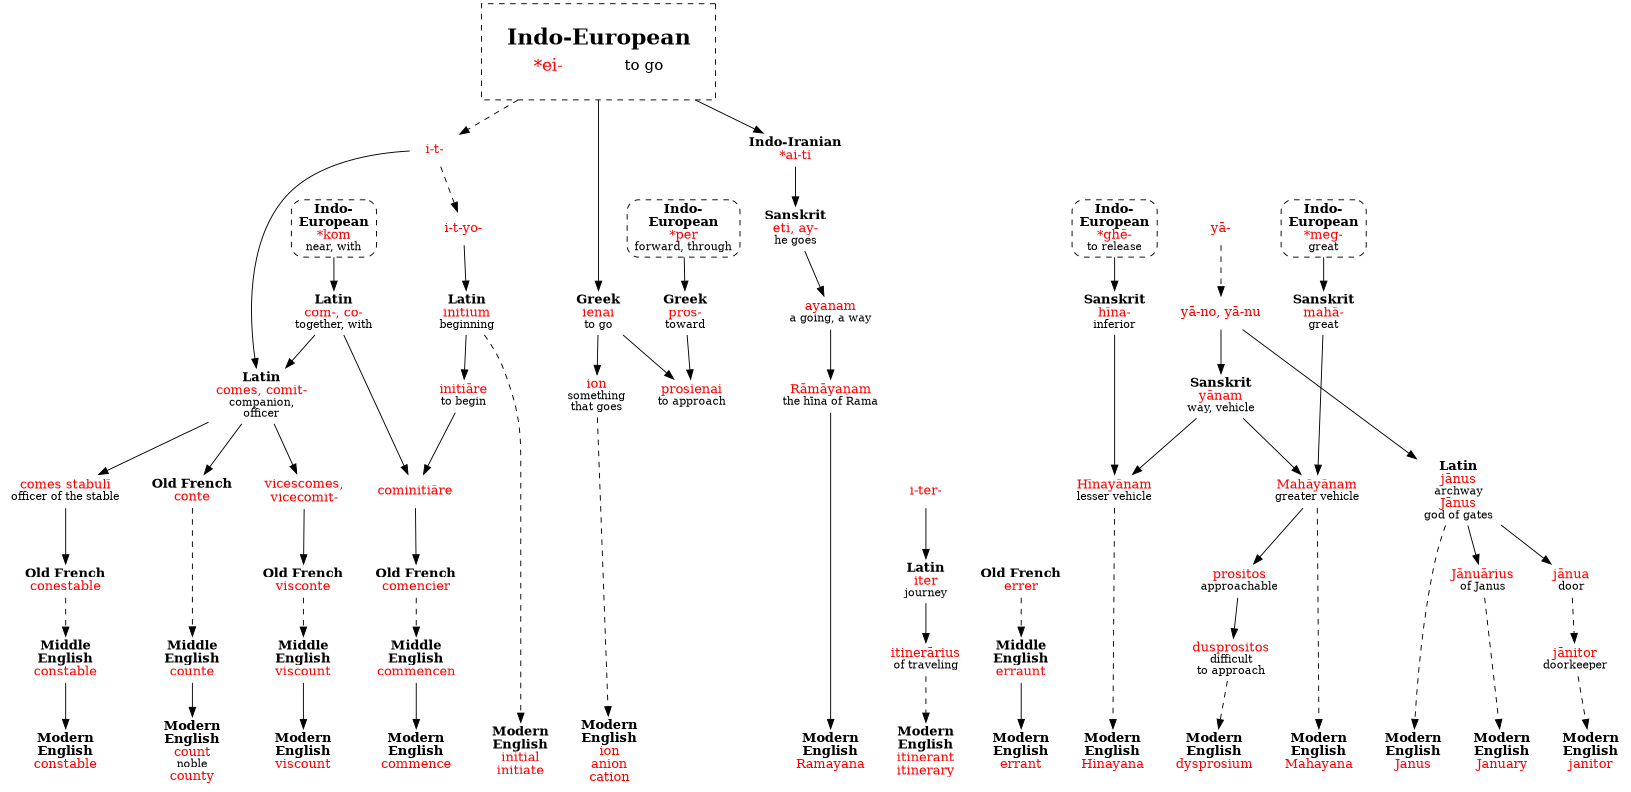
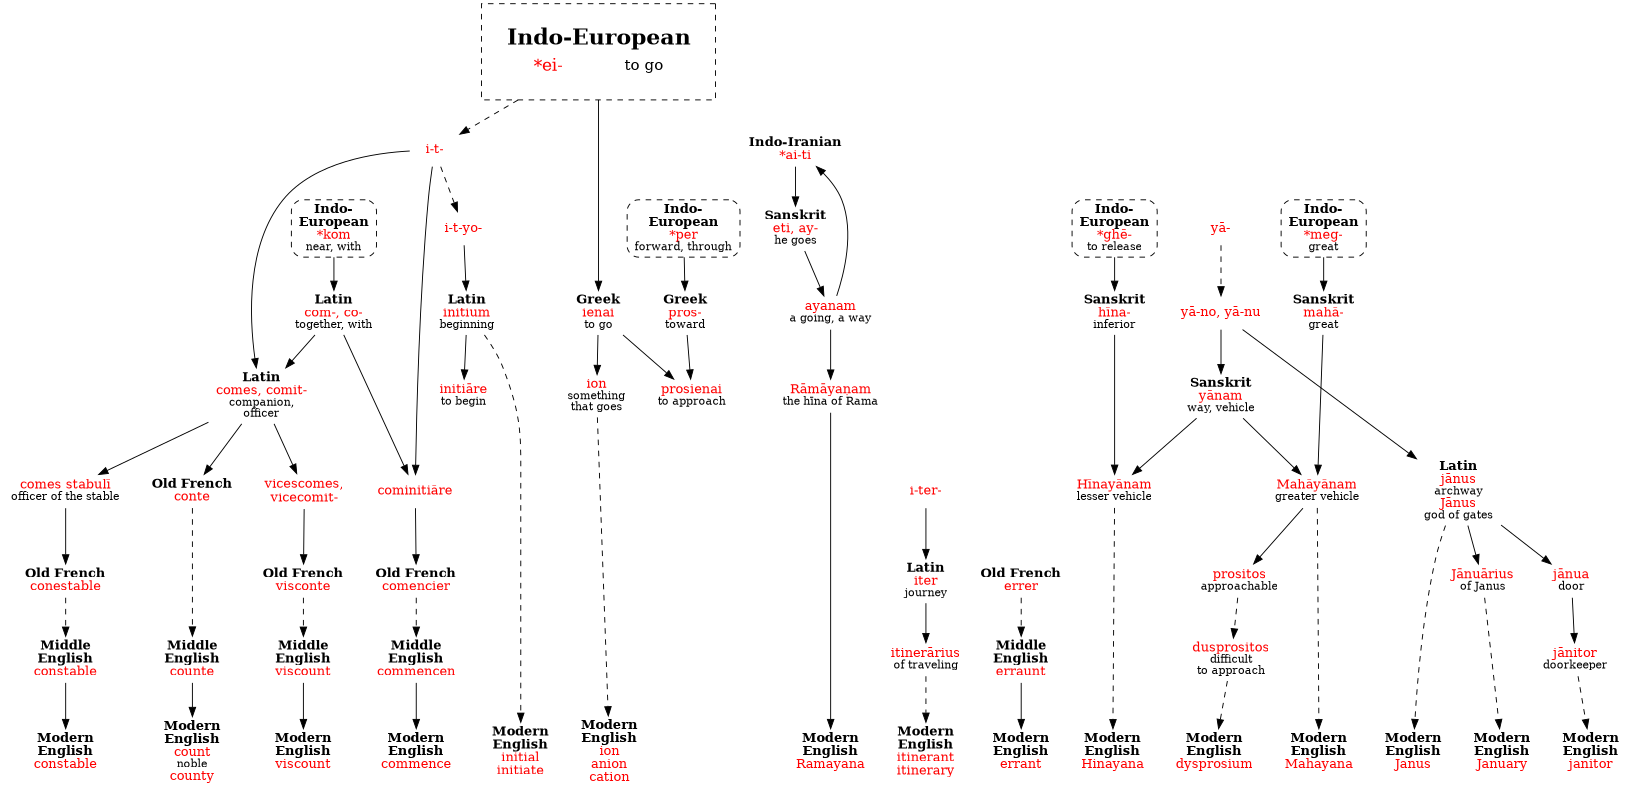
edge "Indo-European" -> "Indo-Iranian": now "ayanam" -> "Indo-Iranian"
edge "initiāre" -> "cominitiāre": now "i-t-" -> "cominitiāre"
edge "prositos" -> "dusprositos": style solid -> dashed
edge "jānua" -> "jānitor": style dashed -> solid
